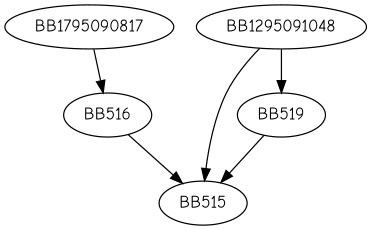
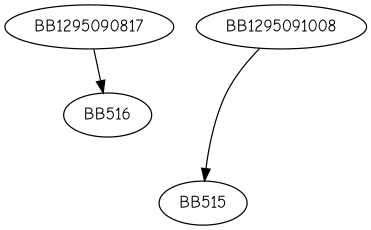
node "BB1795090817": label "BB1795090817" -> "BB1295090817"
node "BB1295091048": label "BB1295091048" -> "BB1295091008"
node "BB519": removed
edge "BB516" -> "BB515": removed
